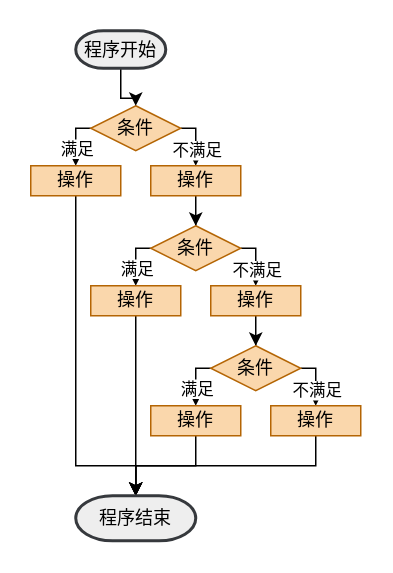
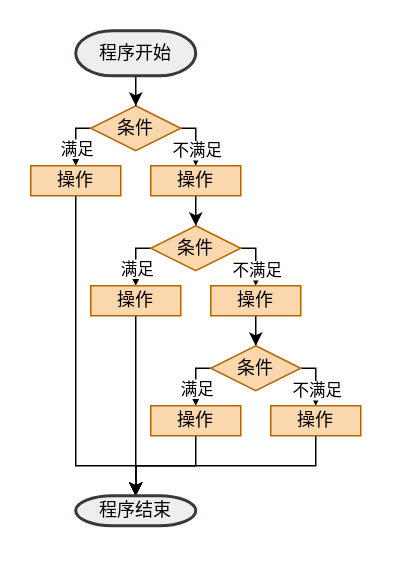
node "程序开始": size 90x38 -> 120x45
node "程序结束": size 120x45 -> 120x30
